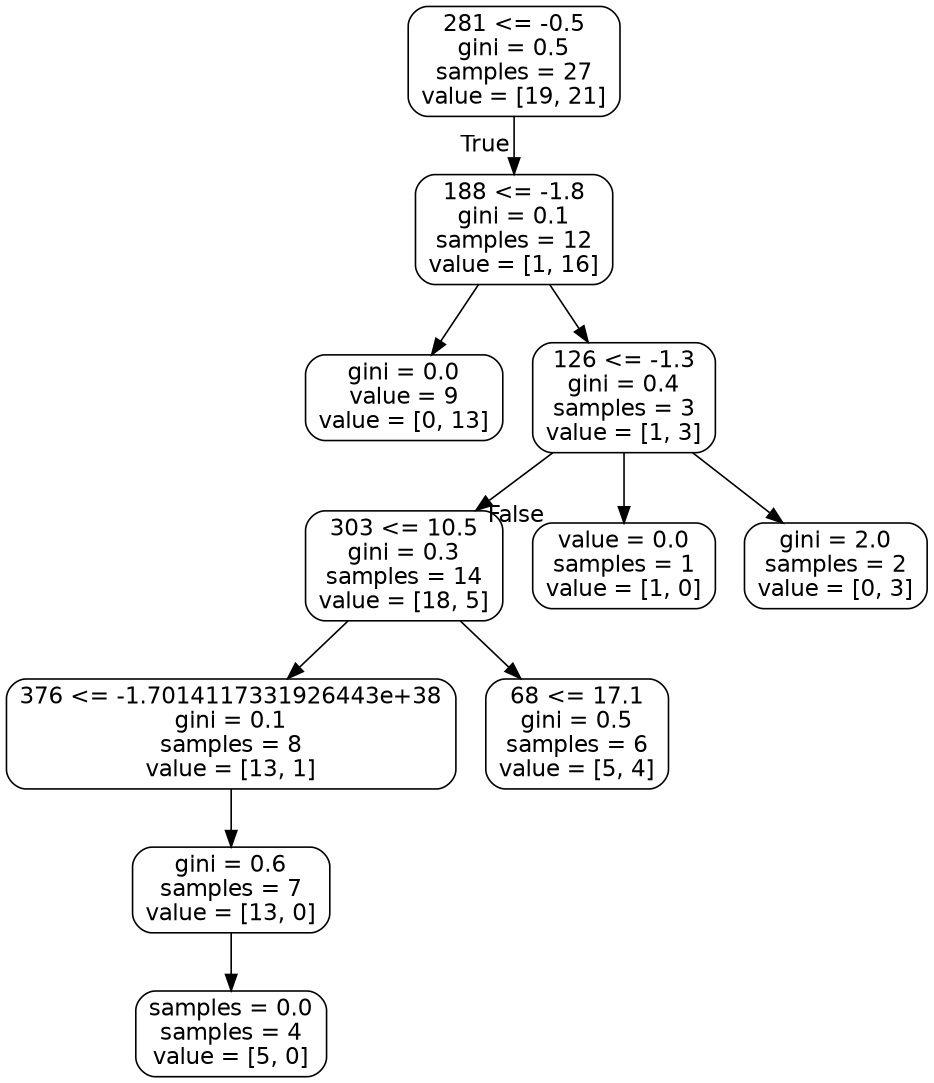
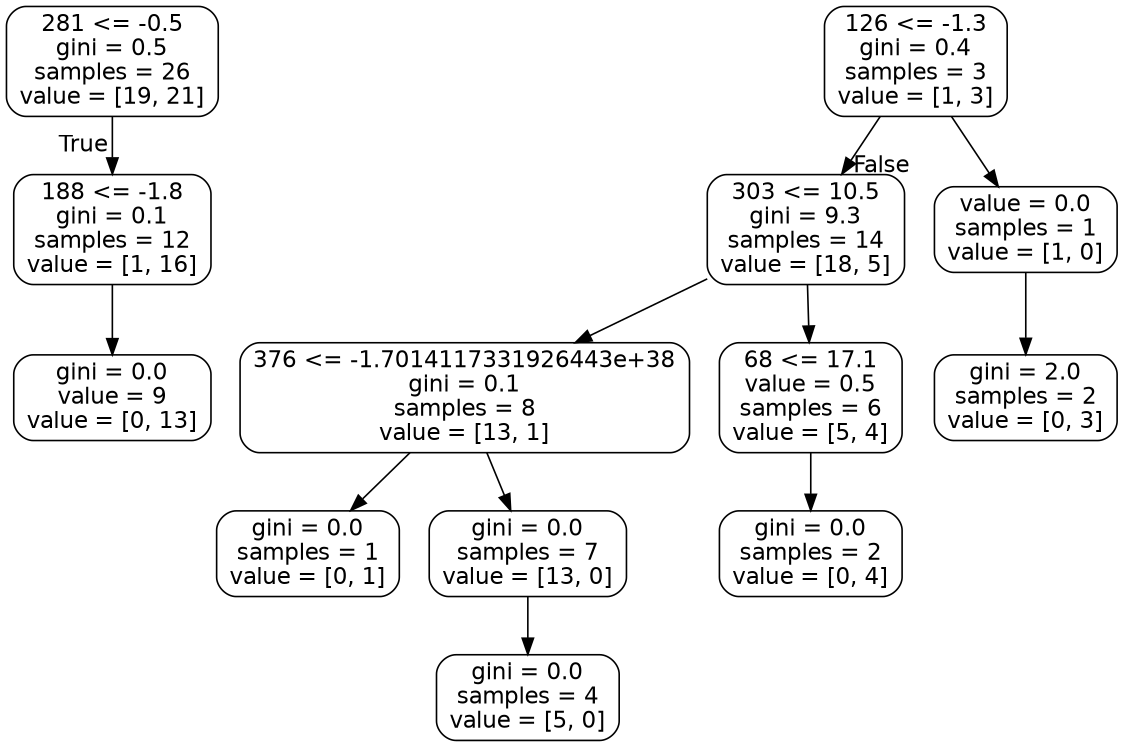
node "281 <= -0.5 gini = 0.5 samples = 27 value = [19, 21]": label "281 <= -0.5 gini = 0.5 samples = 27 value = [19, 21]" -> "281 <= -0.5 gini = 0.5 samples = 26 value = [19, 21]"
edge "188 <= -1.8 gini = 0.1 samples = 12 value = [1, 16]" -> "126 <= -1.3 gini = 0.4 samples = 3 value = [1, 3]": removed
edge "126 <= -1.3 gini = 0.4 samples = 3 value = [1, 3]" -> "gini = 2.0 samples = 2 value = [0, 3]": now "value = 0.0 samples = 1 value = [1, 0]" -> "gini = 2.0 samples = 2 value = [0, 3]"
node "gini = 0.0 samples = 1 value = [0, 1]": added
node "gini = 0.0 samples = 2 value = [0, 4]": added
node "303 <= 10.5 gini = 0.3 samples = 14 value = [18, 5]": label "303 <= 10.5 gini = 0.3 samples = 14 value = [18, 5]" -> "303 <= 10.5 gini = 9.3 samples = 14 value = [18, 5]"
node "68 <= 17.1 gini = 0.5 samples = 6 value = [5, 4]": label "68 <= 17.1 gini = 0.5 samples = 6 value = [5, 4]" -> "68 <= 17.1 value = 0.5 samples = 6 value = [5, 4]"
node "gini = 0.6 samples = 7 value = [13, 0]": label "gini = 0.6 samples = 7 value = [13, 0]" -> "gini = 0.0 samples = 7 value = [13, 0]"
node "samples = 0.0 samples = 4 value = [5, 0]": label "samples = 0.0 samples = 4 value = [5, 0]" -> "gini = 0.0 samples = 4 value = [5, 0]"
